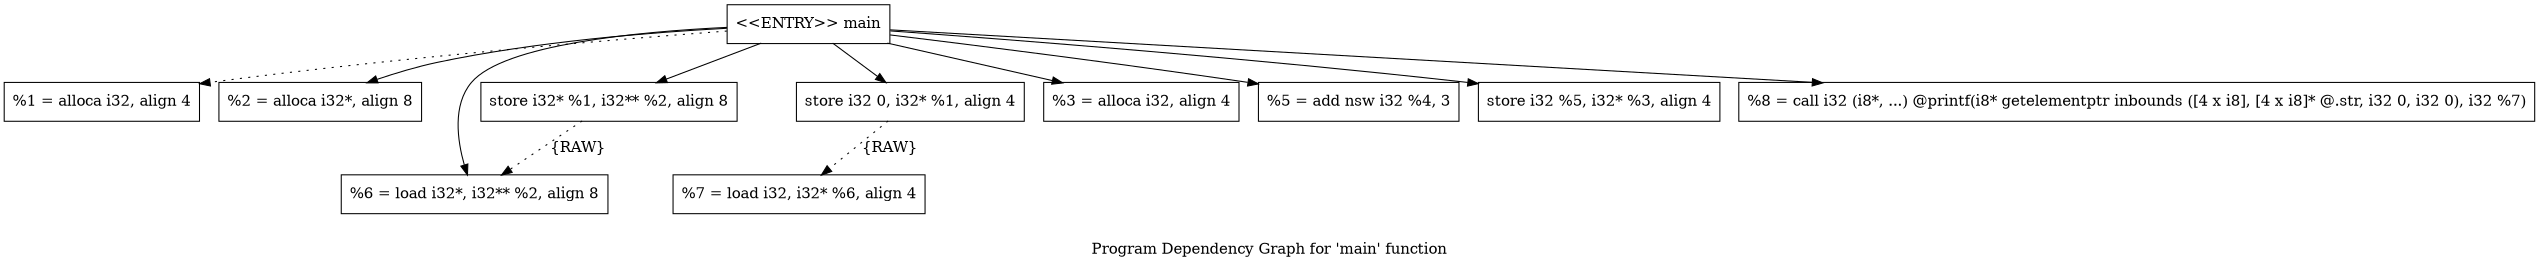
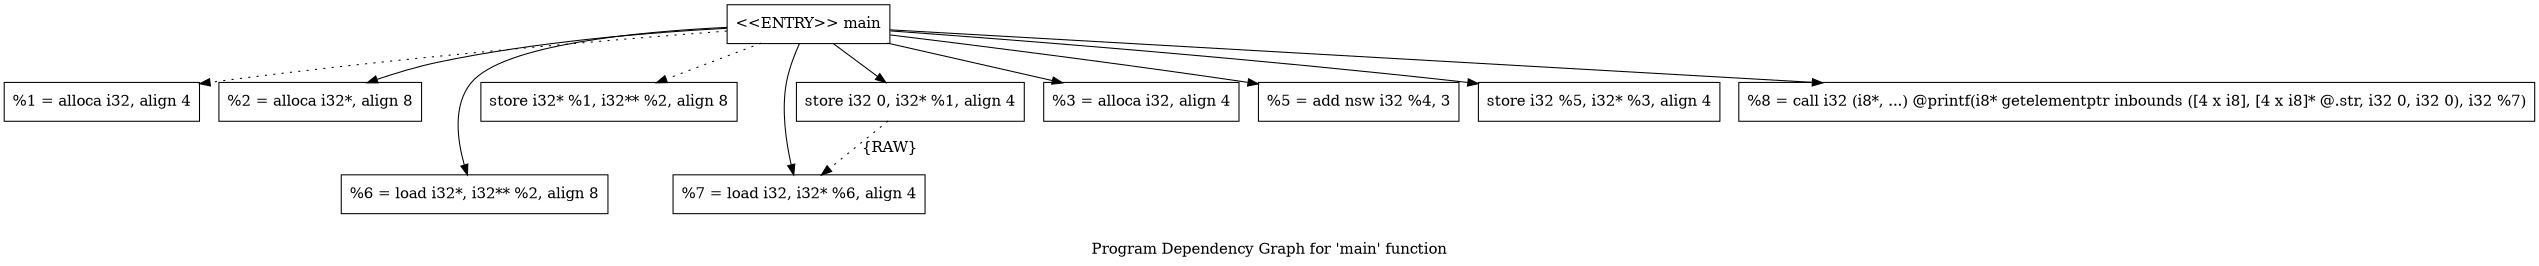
edge "<<ENTRY>> main" -> "store i32* %1, i32** %2, align 8": style solid -> dotted
edge "<<ENTRY>> main" -> "%7 = load i32, i32* %6, align 4": added
edge "store i32* %1, i32** %2, align 8" -> "%6 = load i32*, i32** %2, align 8": removed, label "{RAW}"
